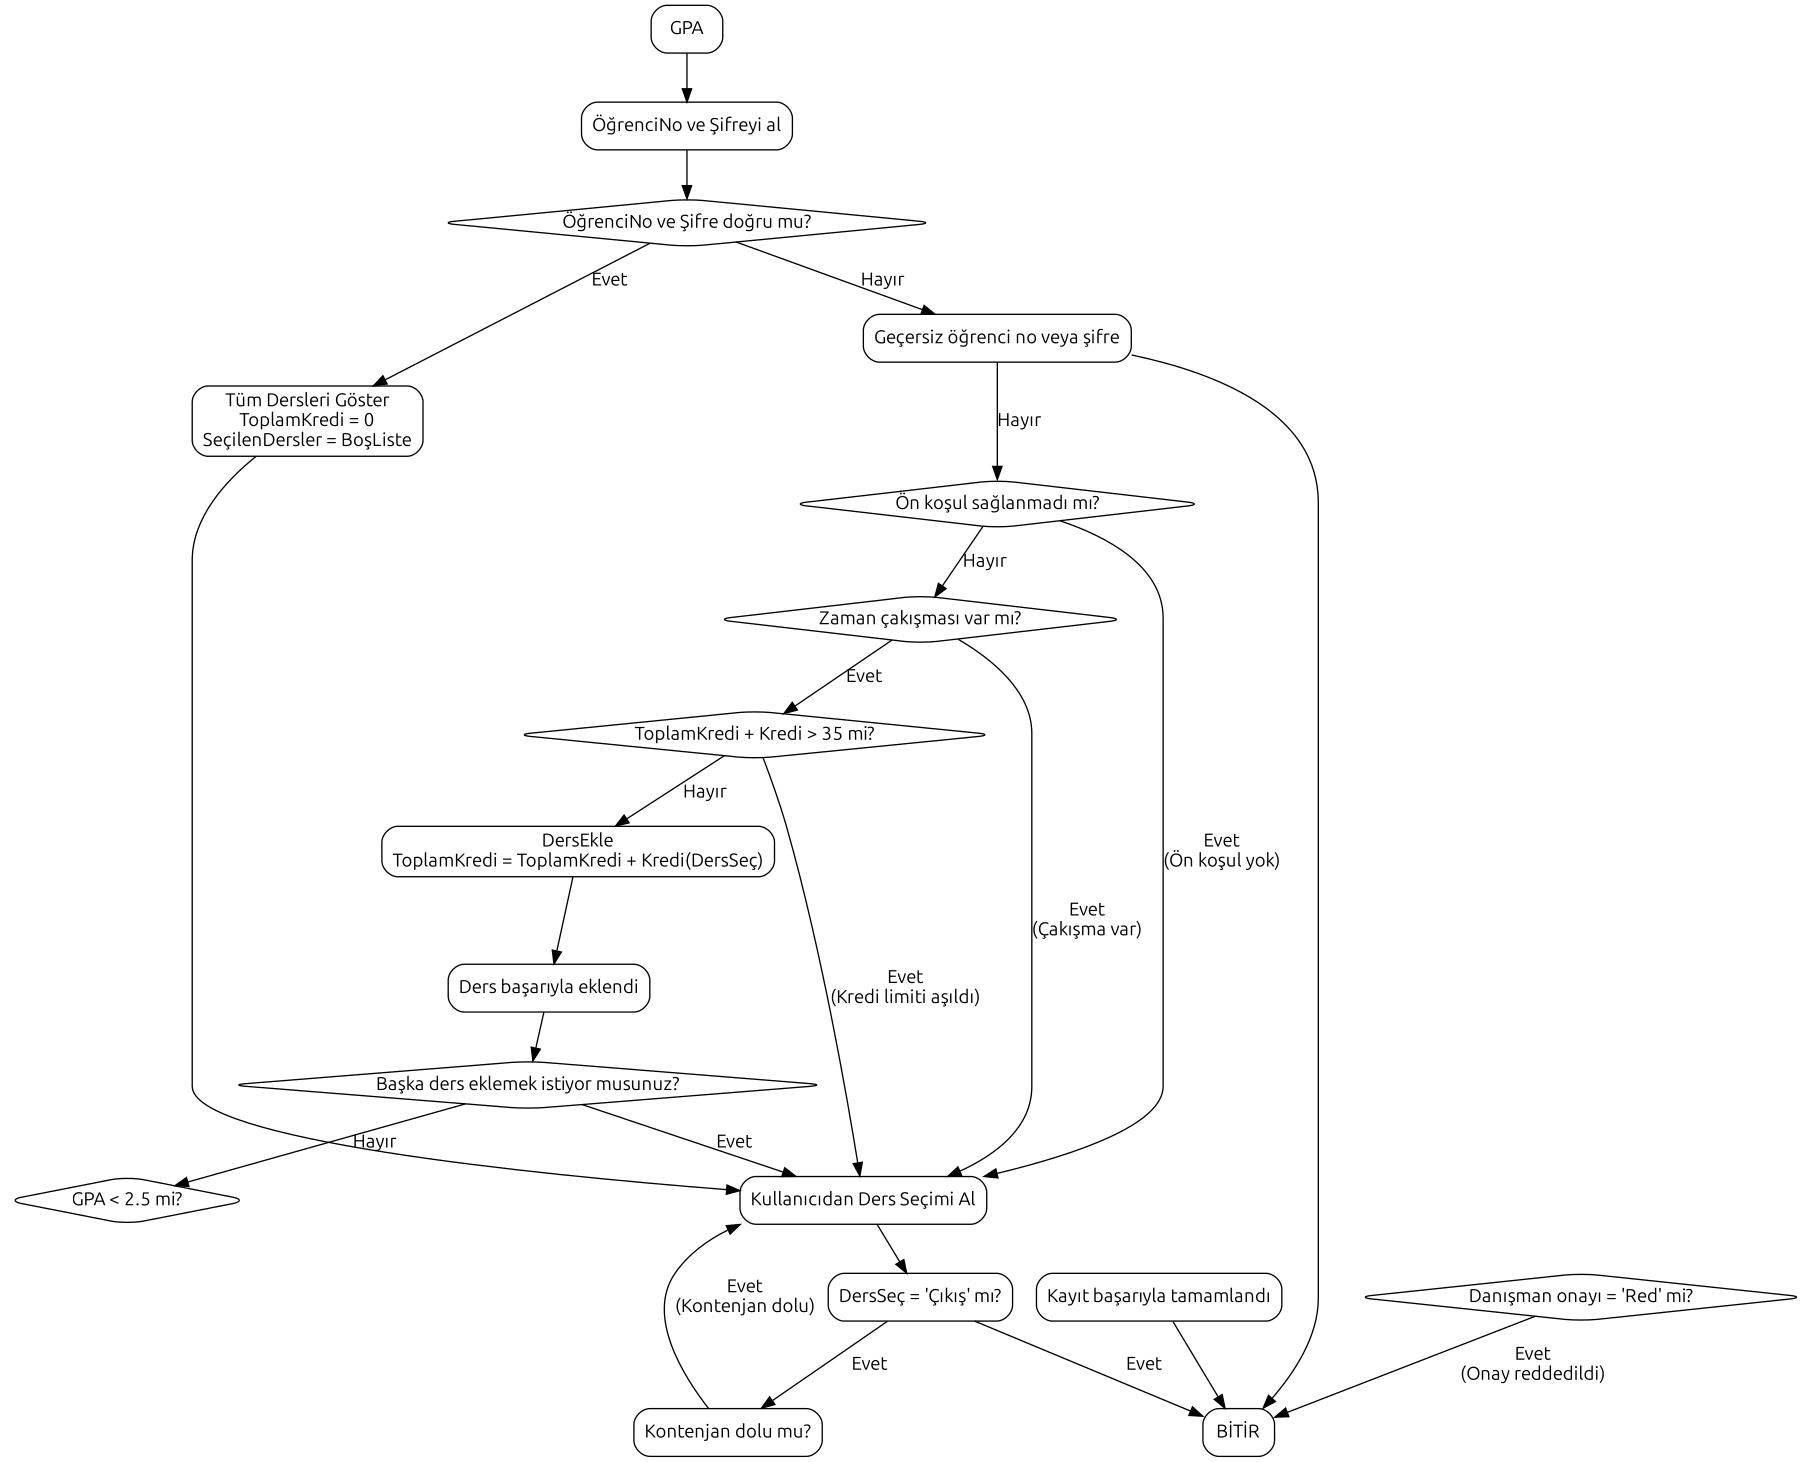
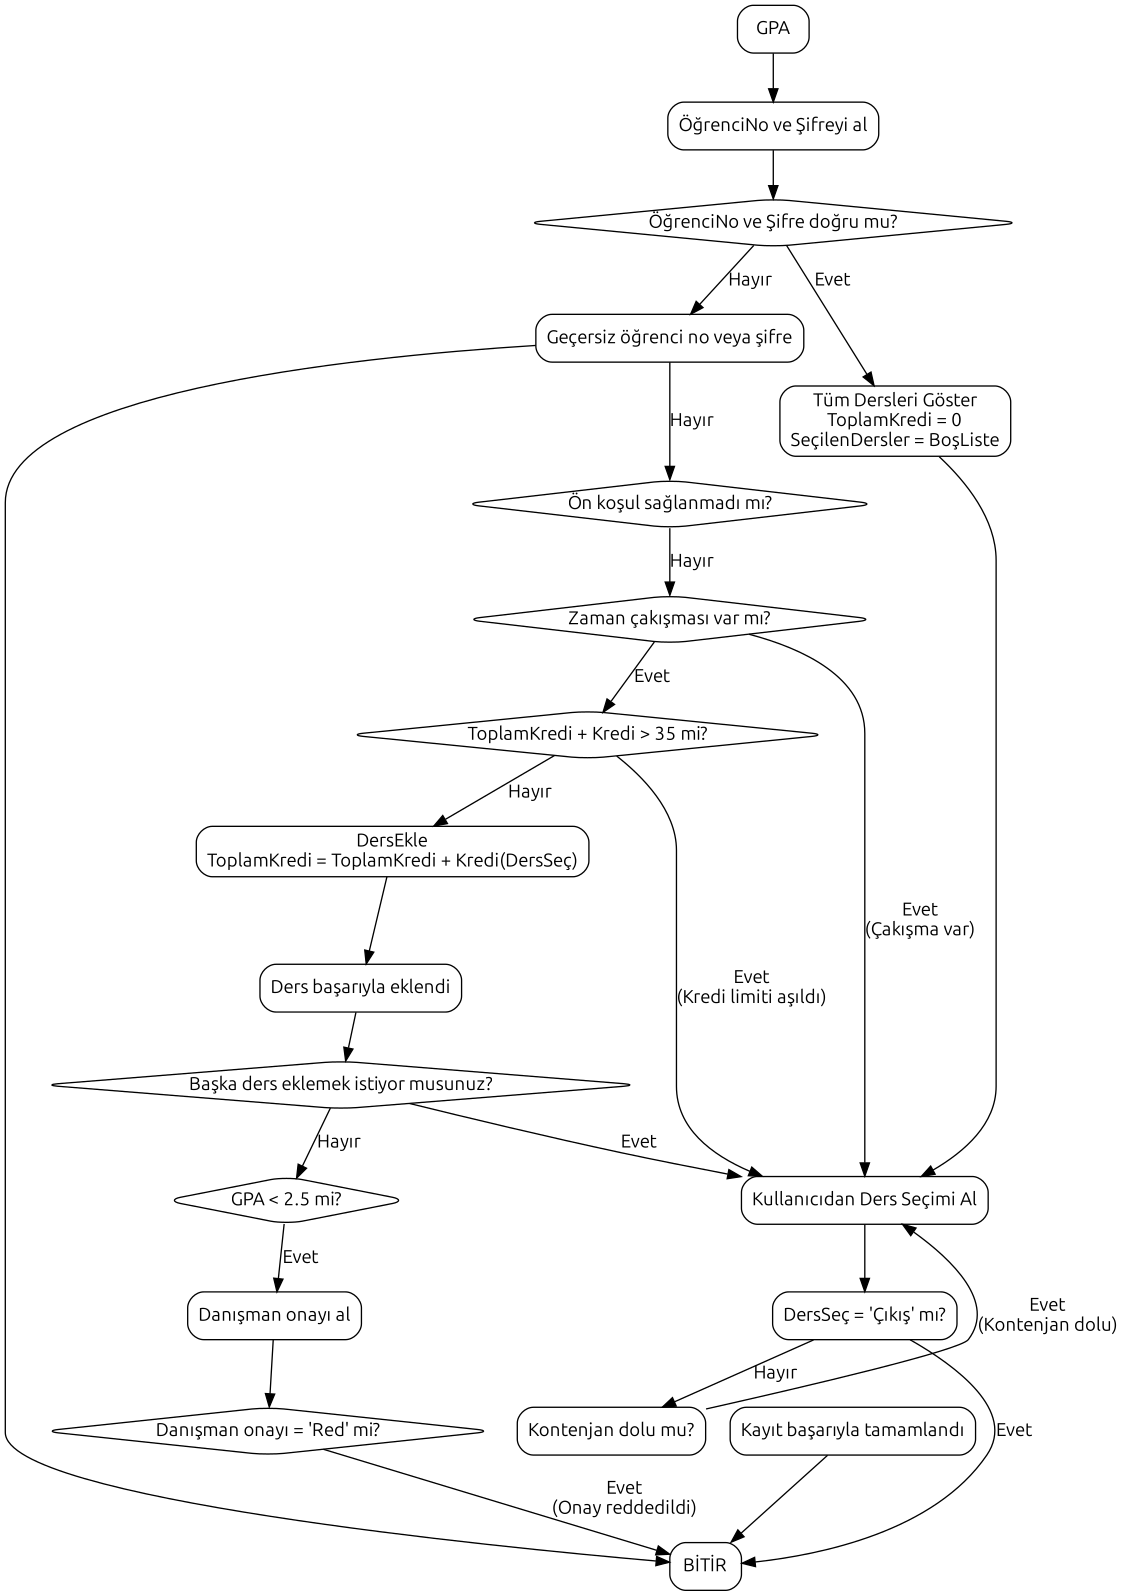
edge "Ön koşul sağlanmadı mı?" -> "Kullanıcıdan Ders Seçimi Al": removed, label "Evet (Ön koşul yok)"
node "Danışman onayı al": added
edge "DersSeç = 'Çıkış' mı?" -> "Kontenjan dolu mu?": label "Evet" -> "Hayır"
